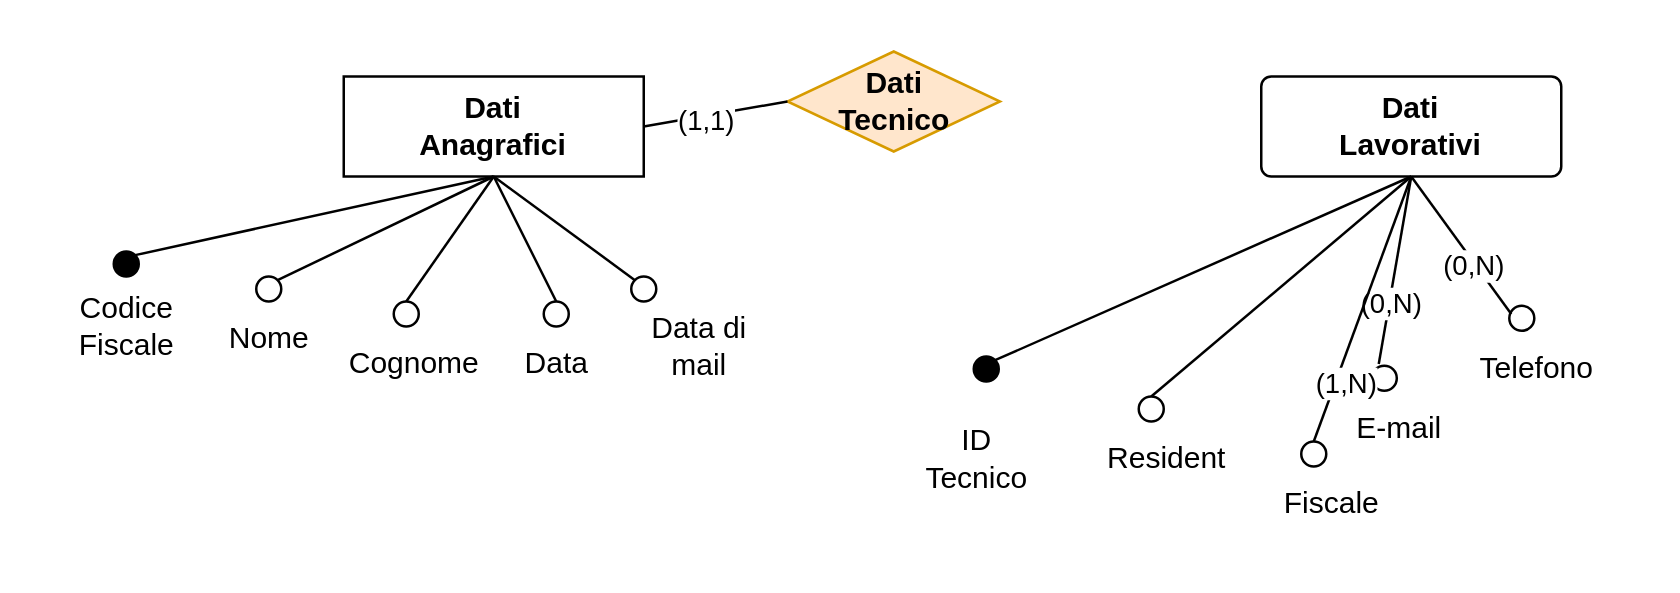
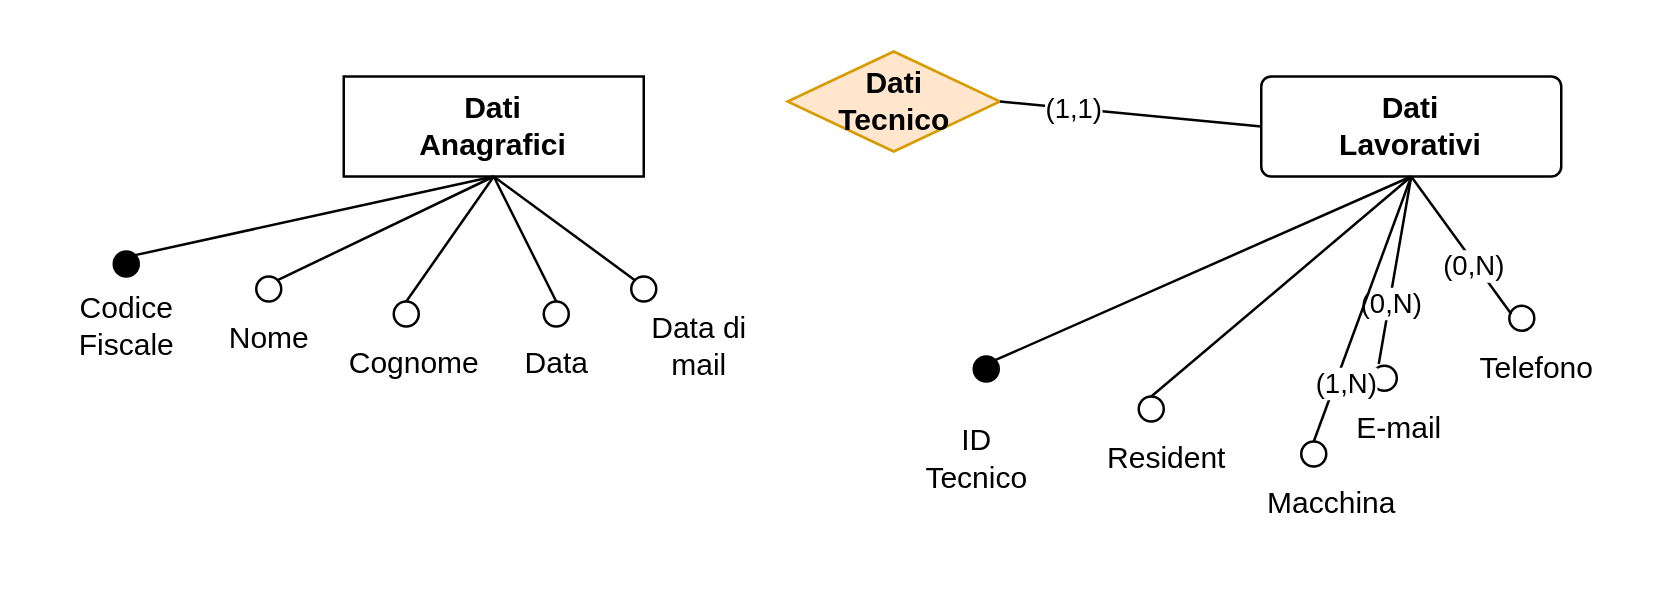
edge "Dati Tecnico" -- "Dati Anagrafici": removed, label "(1,1)"
edge "Dati Tecnico" -- "Dati Lavorativi": added, label "(1,1)"
node "Fiscale": label "Fiscale" -> "Macchina"
